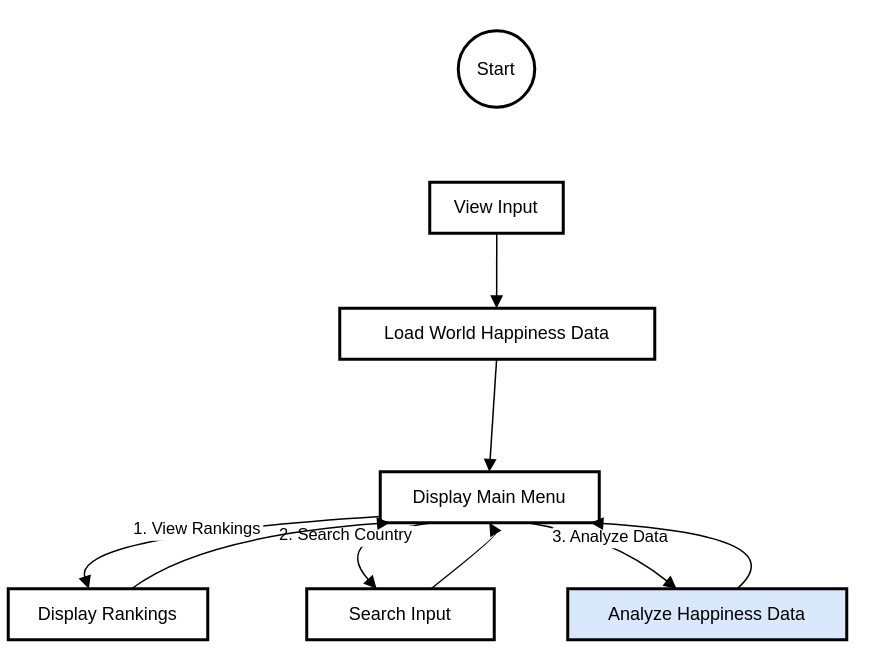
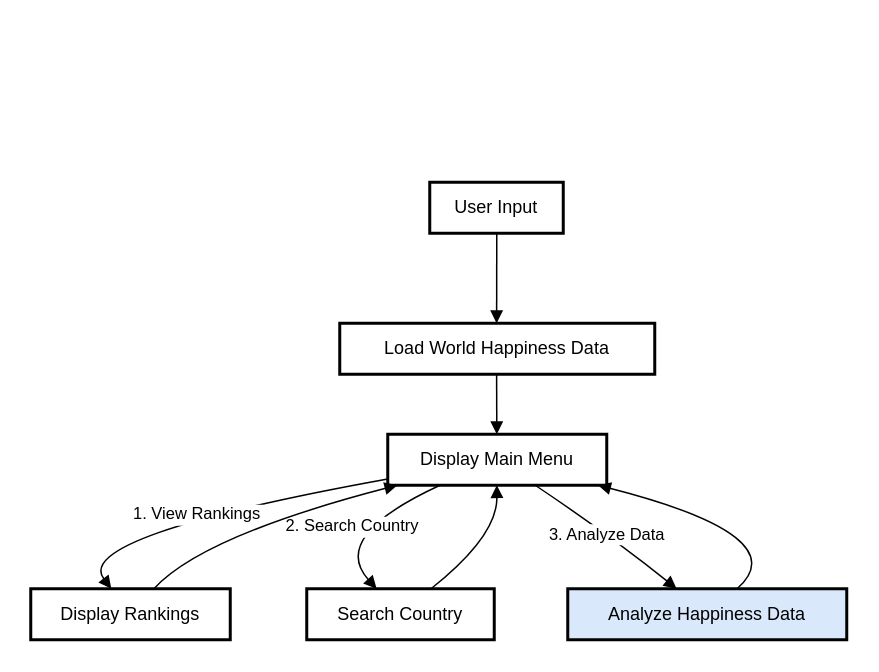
node "Start": removed
node "View Input": label "View Input" -> "User Input"
node "Load World Happiness Data": moved (497, 334) -> (497, 349)
node "Display Main Menu": moved (490, 497) -> (497, 460)
node "Display Rankings": moved (108, 614) -> (131, 614)
node "Search Input": label "Search Input" -> "Search Country"
